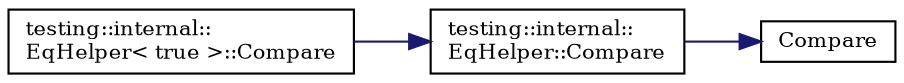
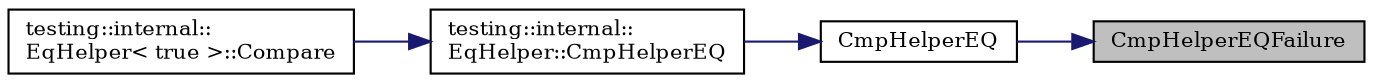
node "testing::internal:: EqHelper::Compare": label "testing::internal:: EqHelper::Compare" -> "testing::internal:: EqHelper::CmpHelperEQ"
node "Compare": label "Compare" -> "CmpHelperEQ"
node "CmpHelperEQFailure": added
